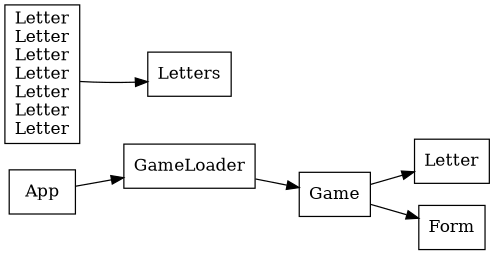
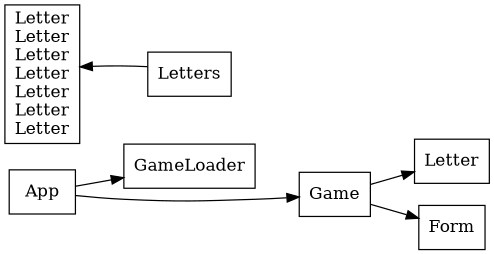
edge "Letter Letter Letter Letter Letter Letter Letter" -> "Letters": reversed
edge "GameLoader" -> "Game": now "App" -> "Game"
